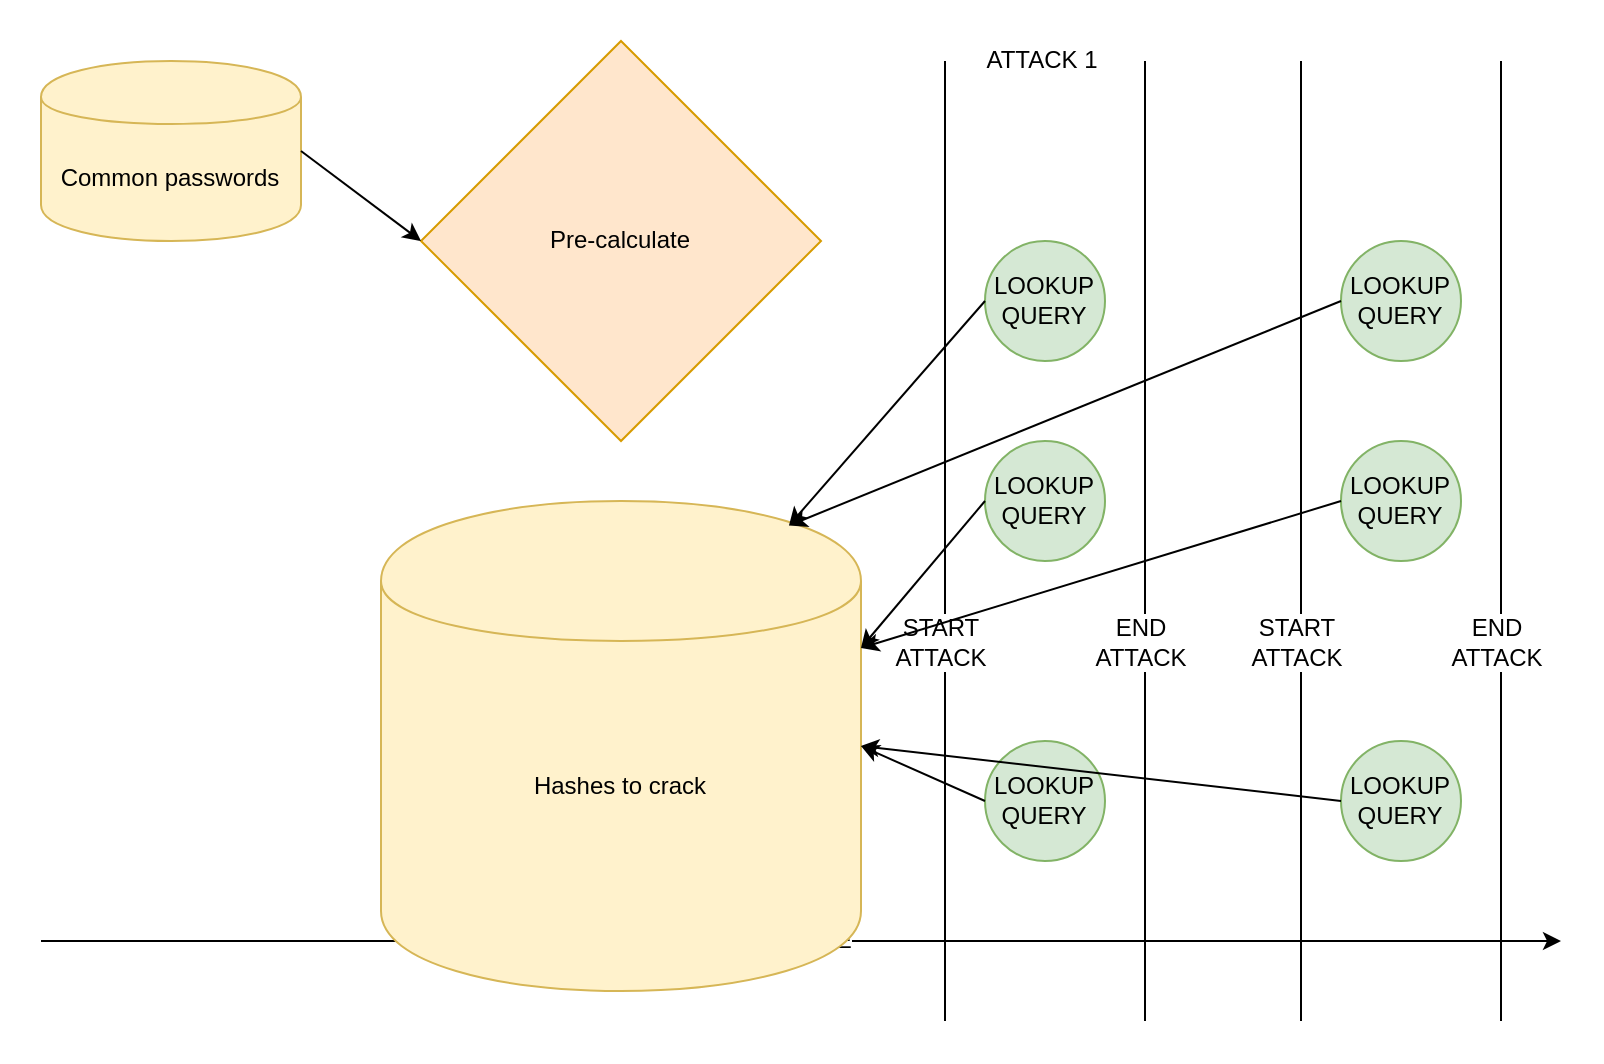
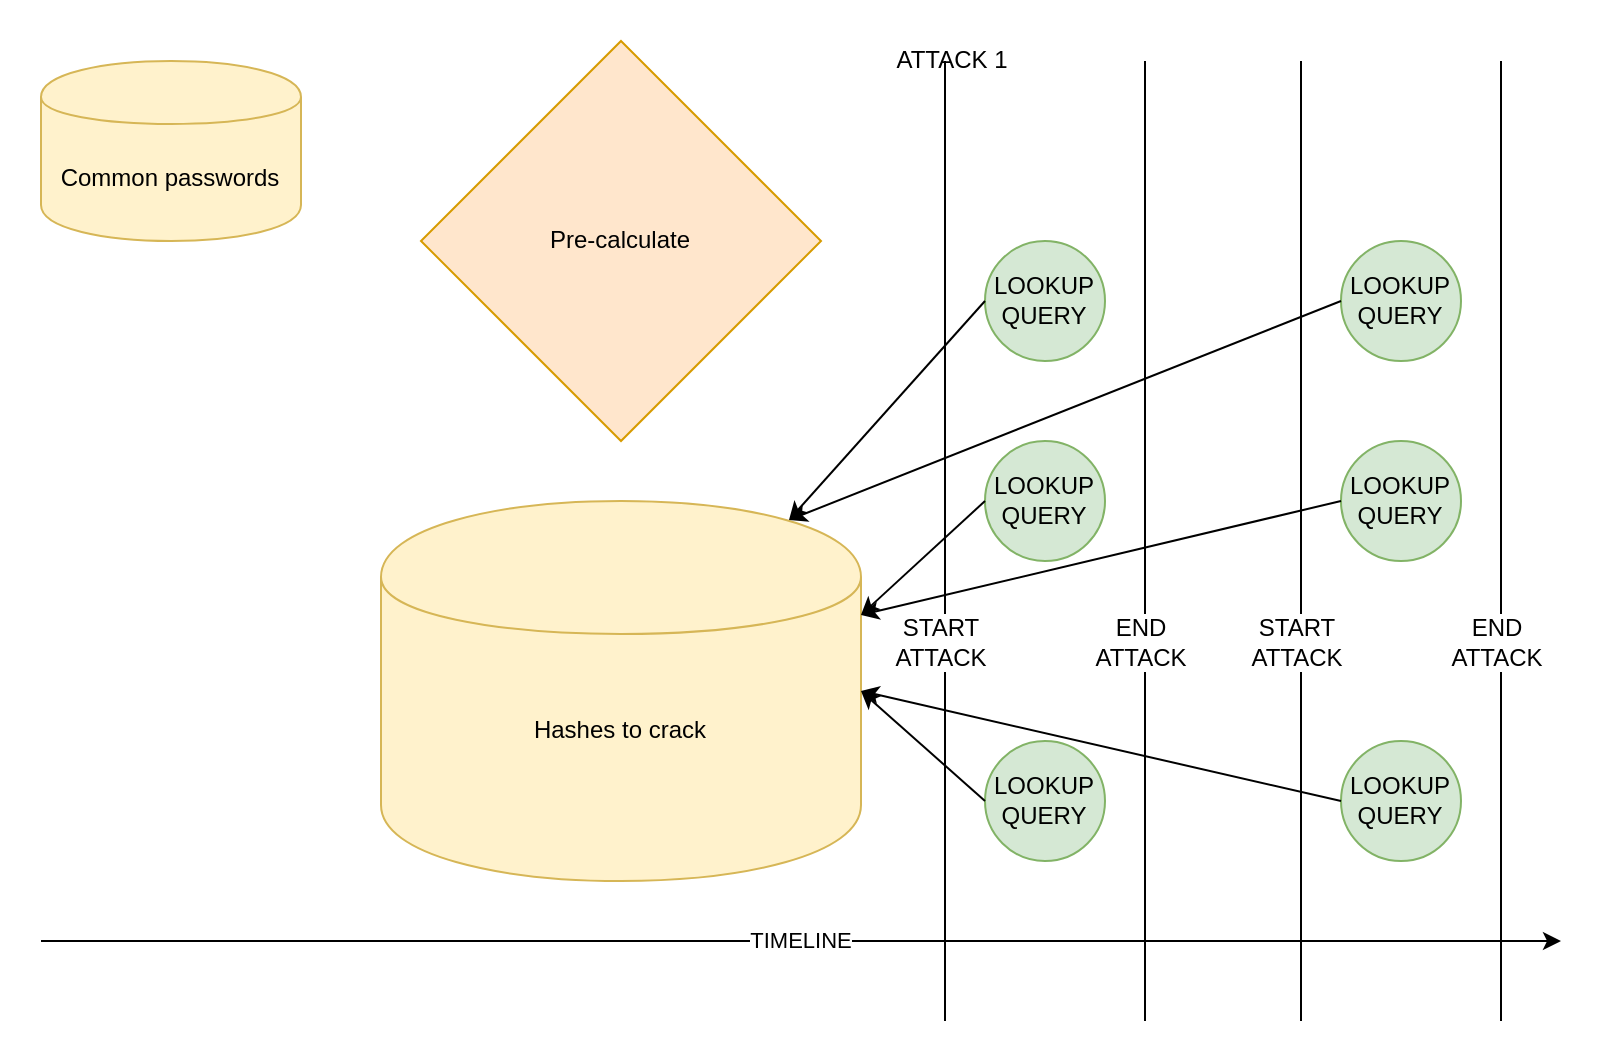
node "ATTACK 1": moved (1043, 61) -> (953, 61)
edge "Common passwords" -> "Pre-calculate": removed
node "Hashes to crack": size 480x490 -> 480x380
